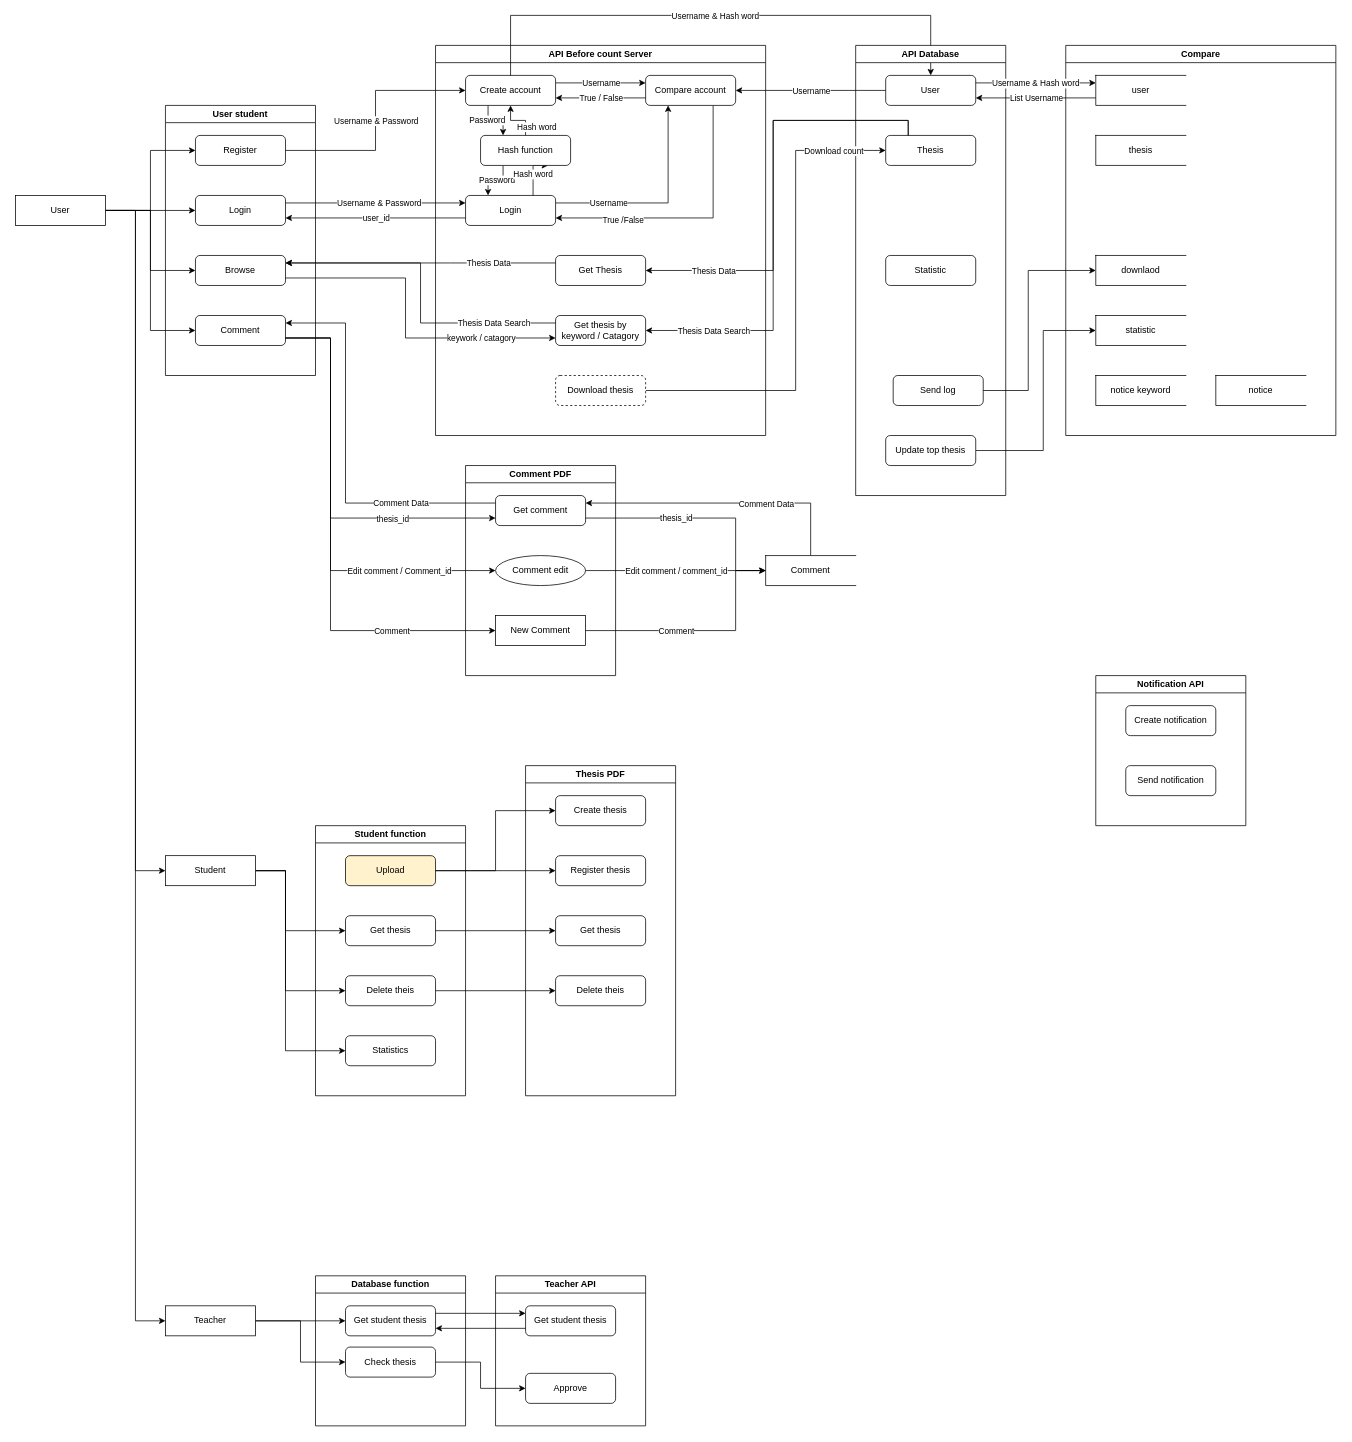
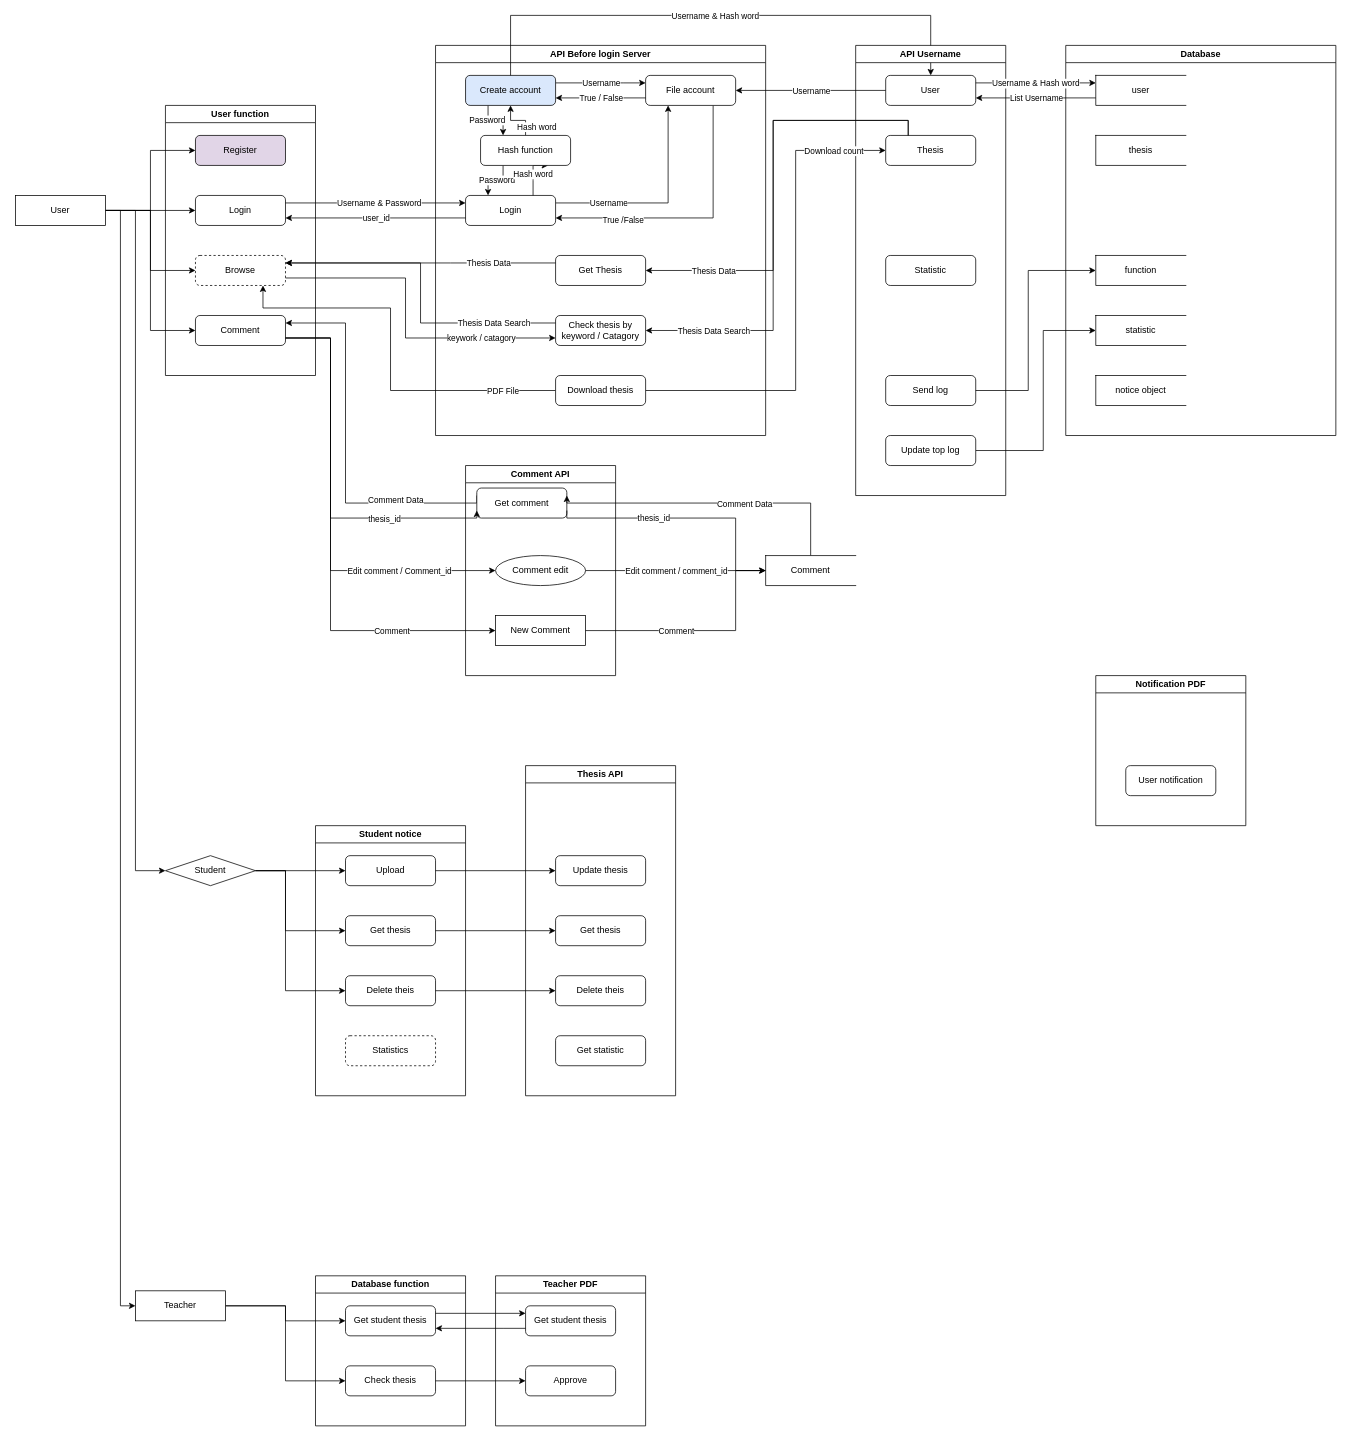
node "API Before count Server": label "API Before count Server" -> "API Before login Server"
node "API Database": label "API Database" -> "API Username"
node "Compare": label "Compare" -> "Database"
node "Create account": fillcolor #ffffff -> #dae8fc
node "Compare account": label "Compare account" -> "File account"
node "User student": label "User student" -> "User function"
edge "Register" -> "Create account": removed, label "Username & Password"
node "Register": fillcolor #ffffff -> #e1d5e7
node "Browse": style solid -> dashed
node "downlaod": label "downlaod" -> "function"
node "Get thesis by keyword / Catagory": label "Get thesis by keyword / Catagory" -> "Check thesis by keyword / Catagory"
edge "Download thesis" -> "Browse": added, label "PDF File"
node "Download thesis": style dashed -> solid
node "Send log": moved (938, 390) -> (930, 390)
node "notice keyword": label "notice keyword" -> "notice object"
node "notice": removed
node "Update top thesis": label "Update top thesis" -> "Update top log"
node "Comment PDF": label "Comment PDF" -> "Comment API"
node "Get comment": moved (540, 510) -> (522, 503)
node "Notification API": label "Notification API" -> "Notification PDF"
node "Create notification": removed
node "Thesis PDF": label "Thesis PDF" -> "Thesis API"
node "Send notification": label "Send notification" -> "User notification"
node "Create thesis": removed
edge "Upload" -> "Create thesis": removed
node "Student function": label "Student function" -> "Student notice"
node "Student": shape rectangle -> diamond
edge "Student" -> "Upload": added
node "Upload": fillcolor #fff2cc -> #ffffff
node "Register thesis": label "Register thesis" -> "Update thesis"
edge "Student" -> "Statistics": removed
node "Statistics": style solid -> dashed
node "Get statistic": added
node "Teacher API": label "Teacher API" -> "Teacher PDF"
node "Teacher": moved (210, 1320) -> (180, 1305)
node "Check thesis": moved (390, 1362) -> (390, 1380)
node "Approve": moved (570, 1388) -> (570, 1380)
